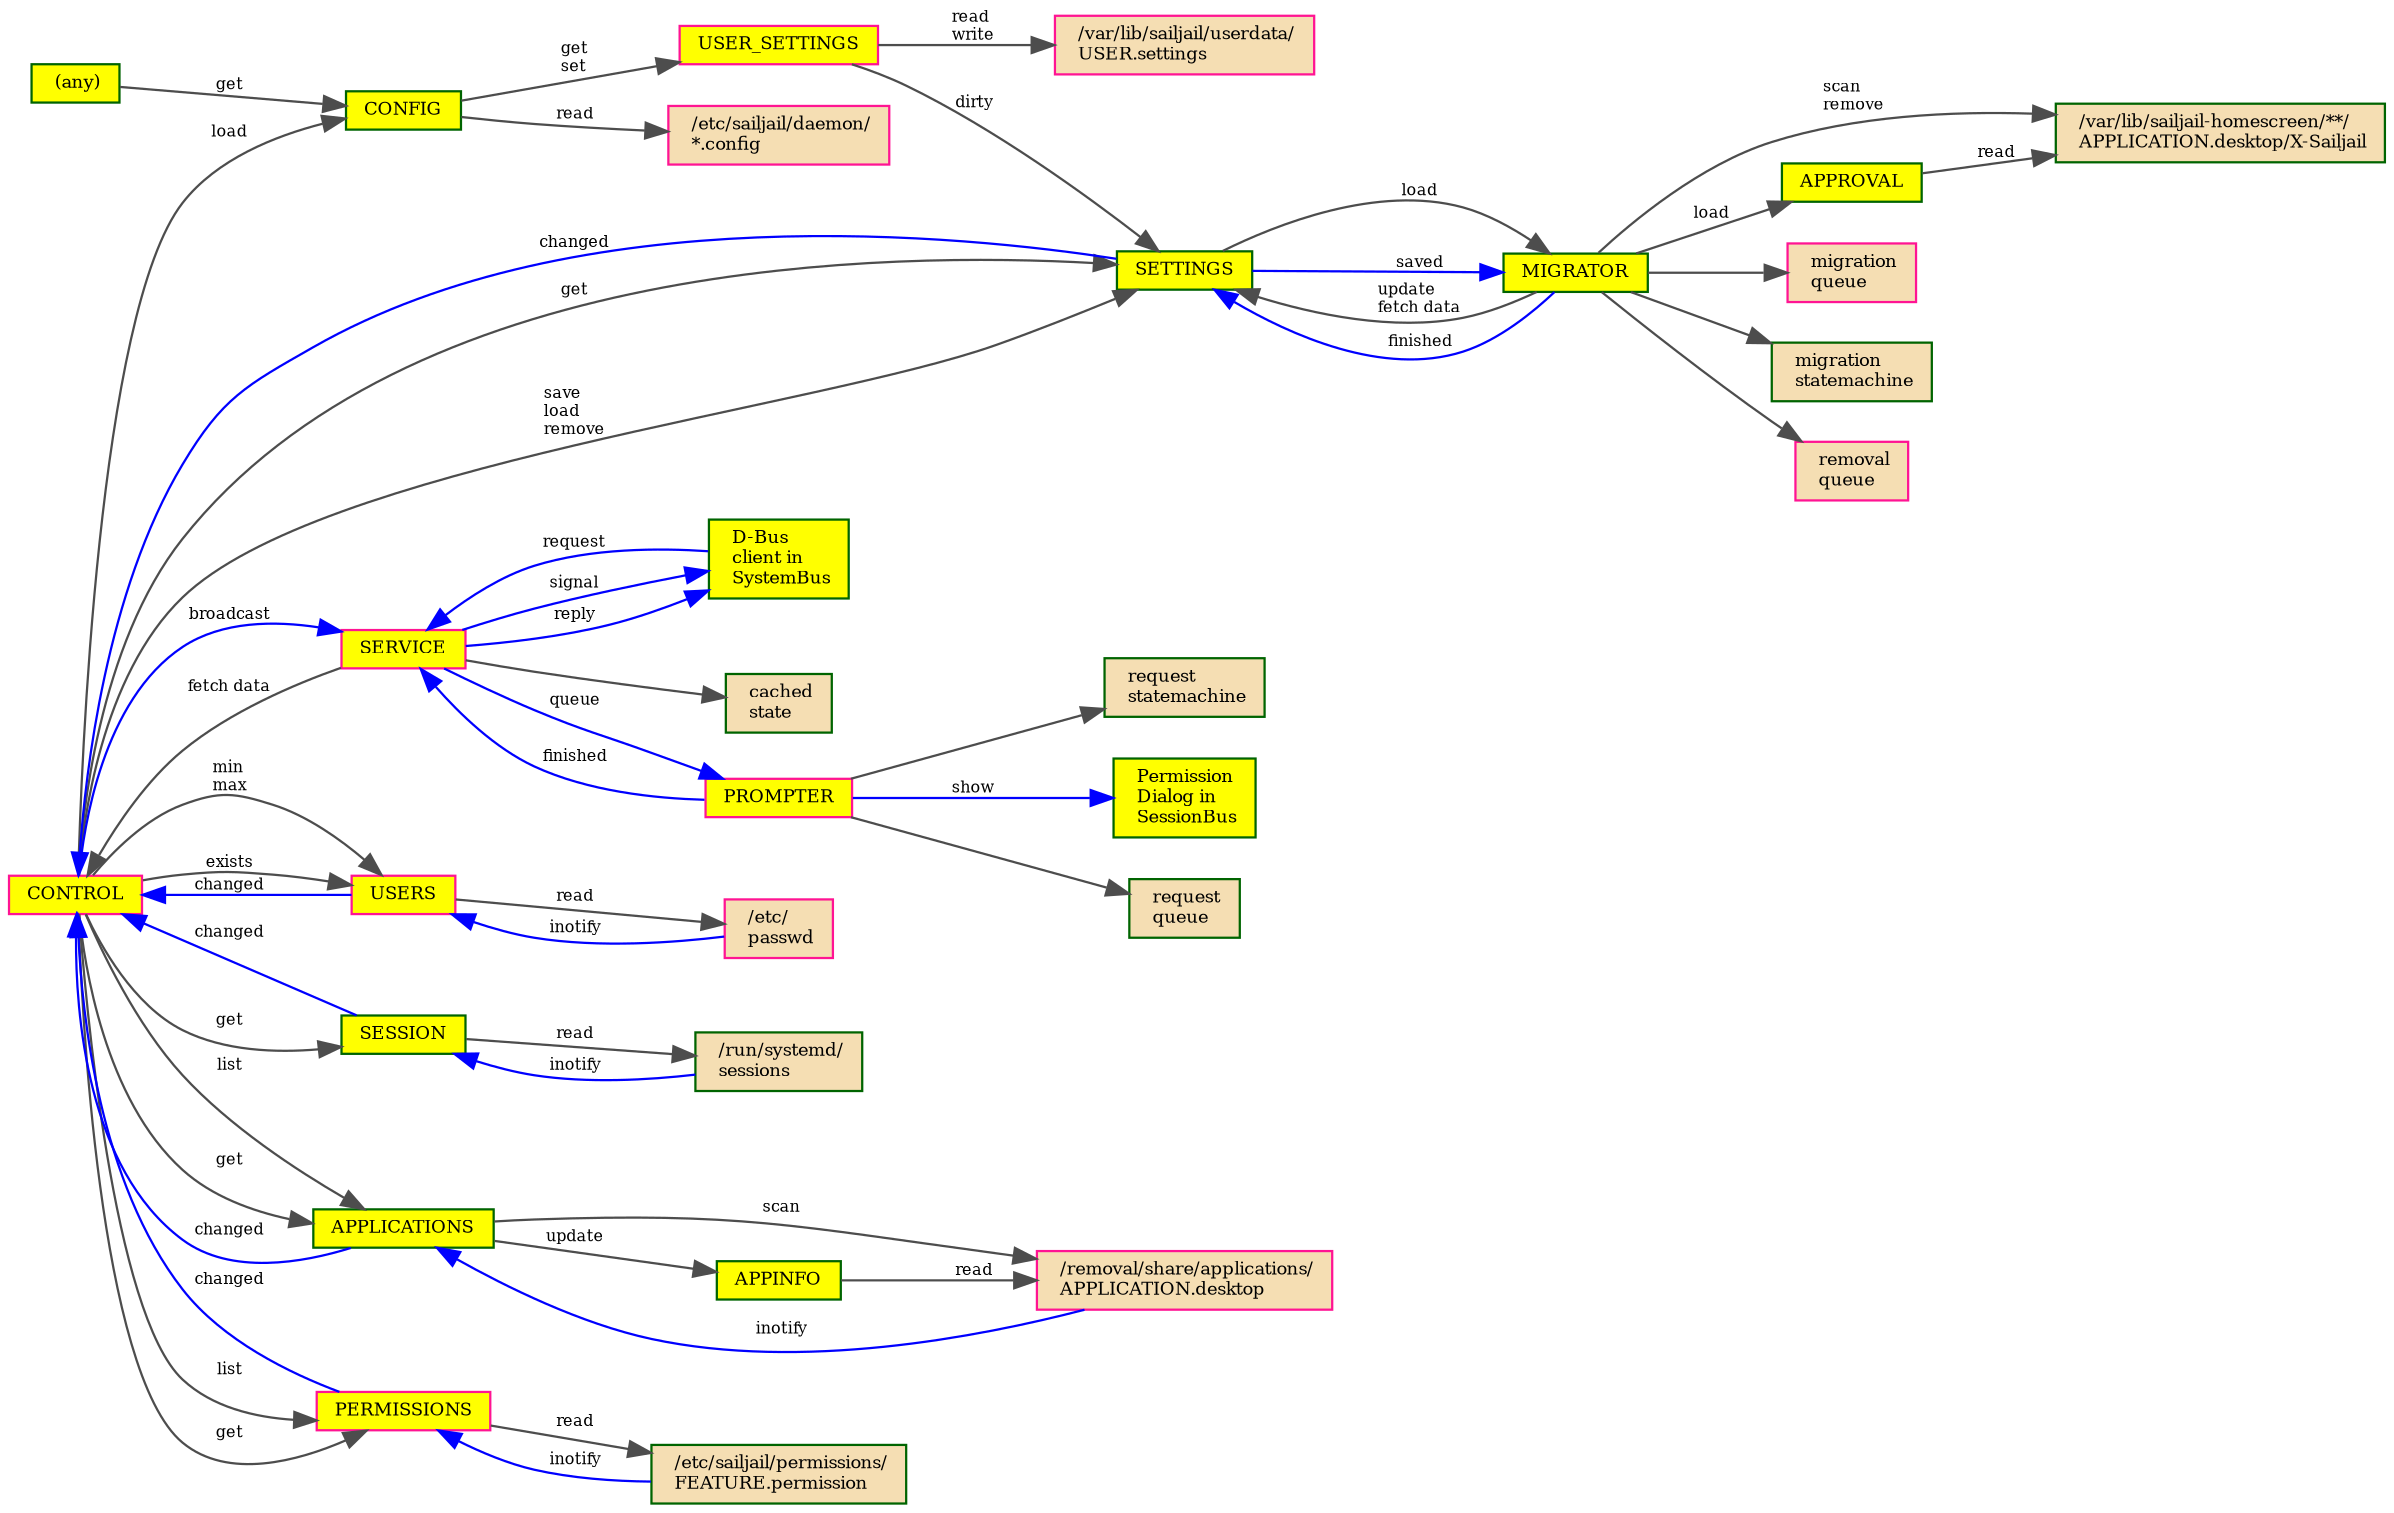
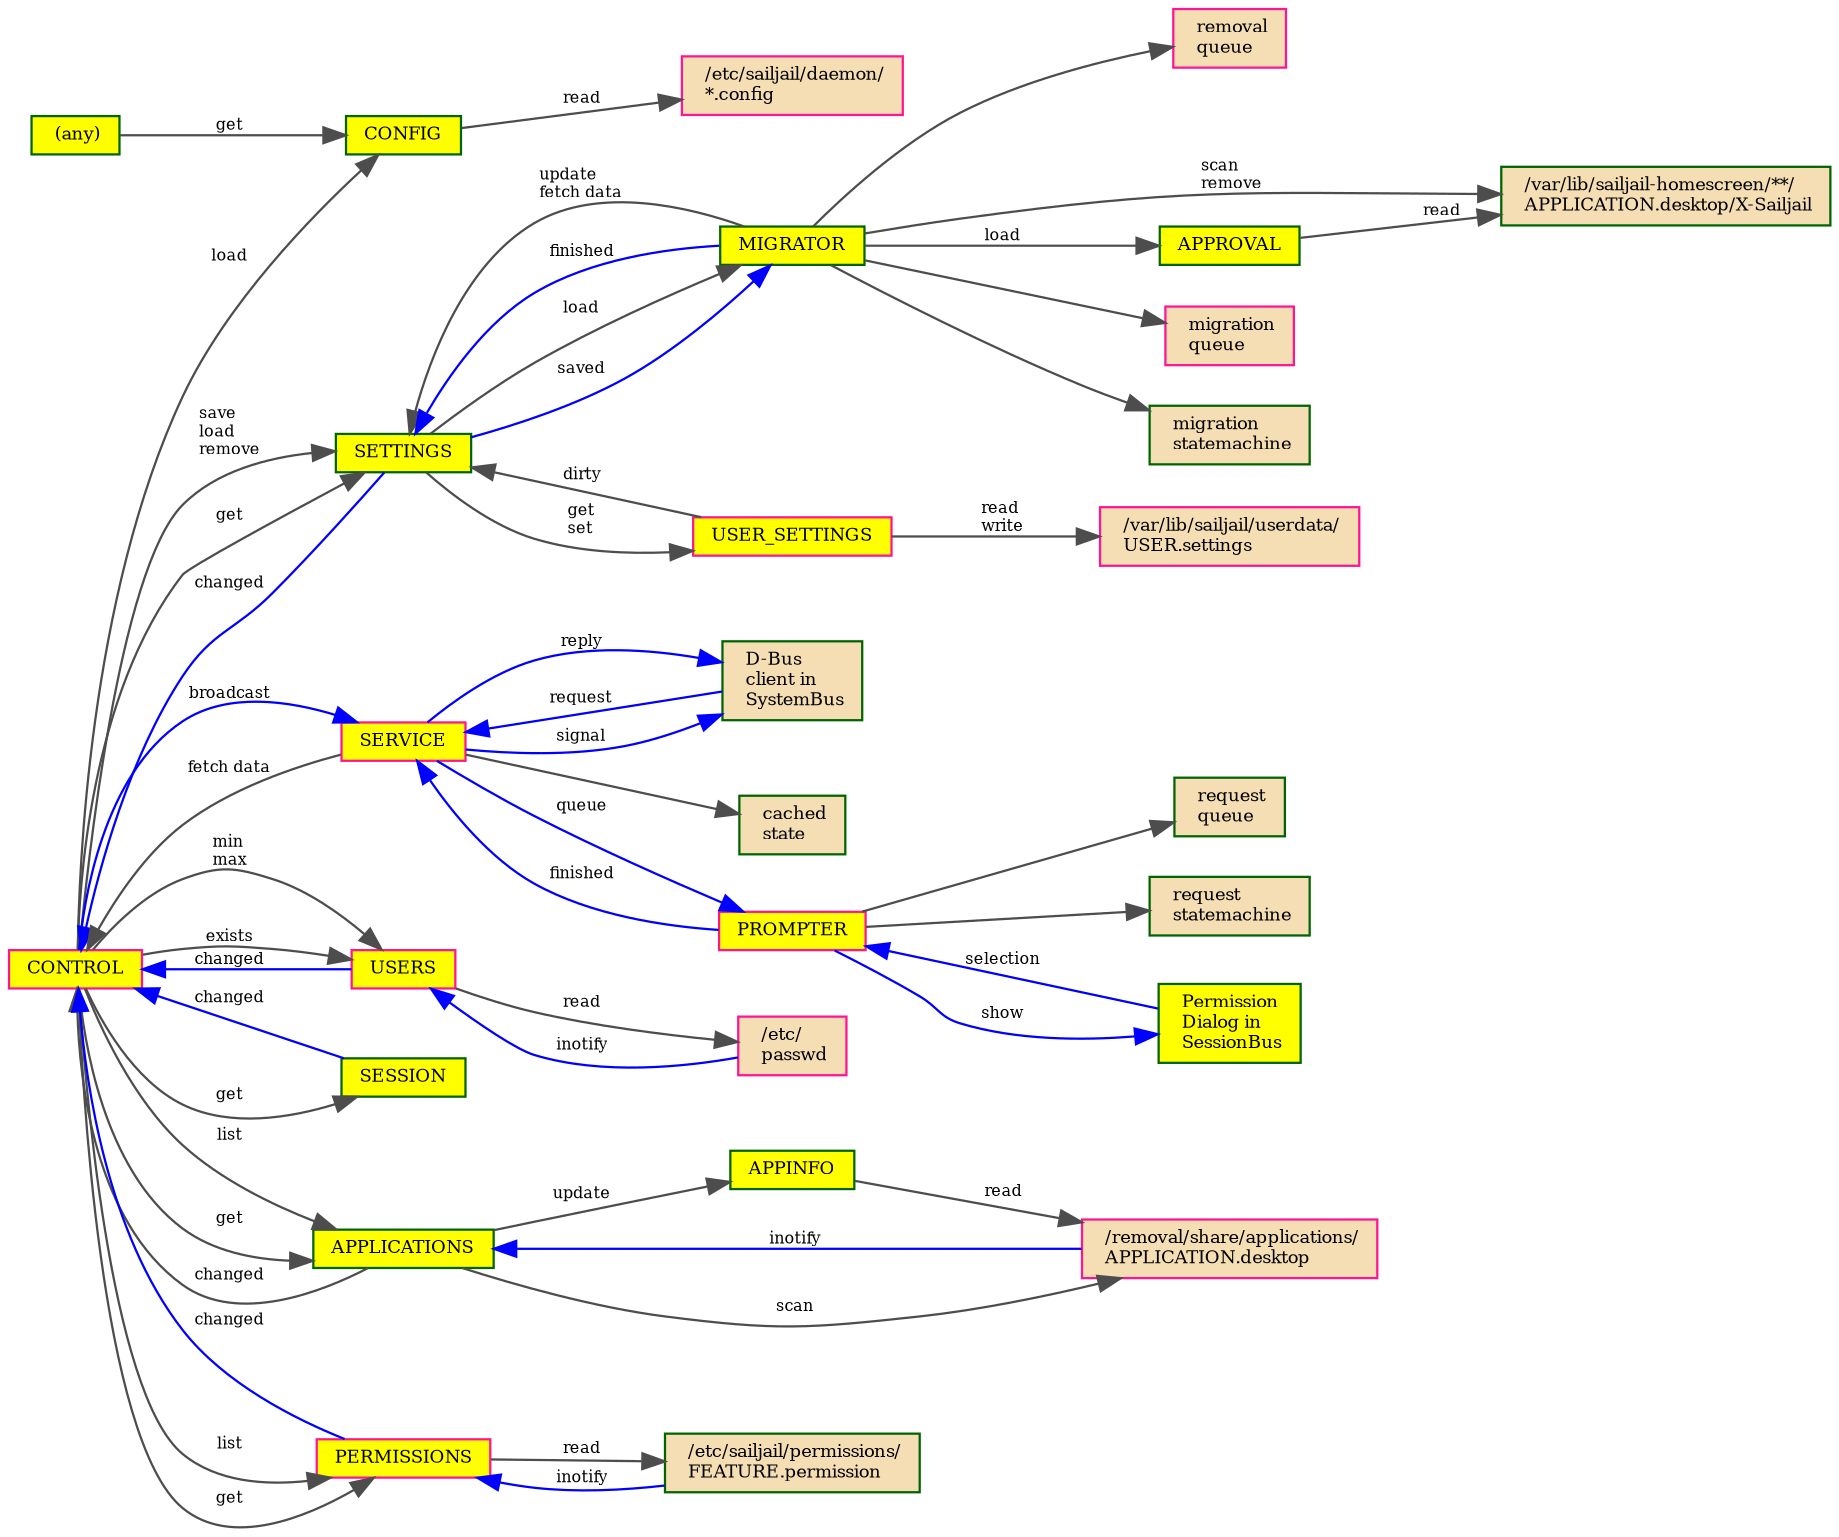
edge "CONFIG" -> "USER_SETTINGS": now "SETTINGS" -> "USER_SETTINGS"
node "D-Bus client in SystemBus": fillcolor yellow -> wheat
edge "Permission Dialog in SessionBus" -> "PROMPTER": added, label "selection"
node "/run/systemd/ sessions": removed
edge "APPLICATIONS" -> "CONTROL": color blue -> grey30
